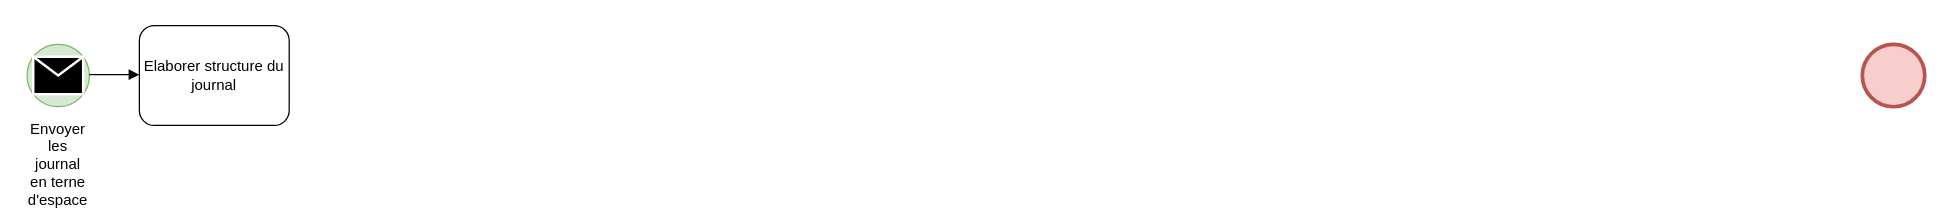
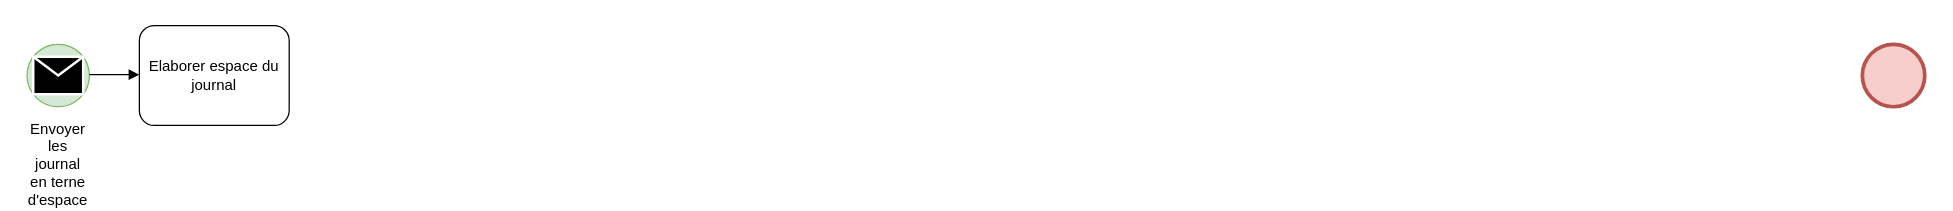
node "Elaborer structure du journal": label "Elaborer structure du journal" -> "Elaborer espace du journal"
